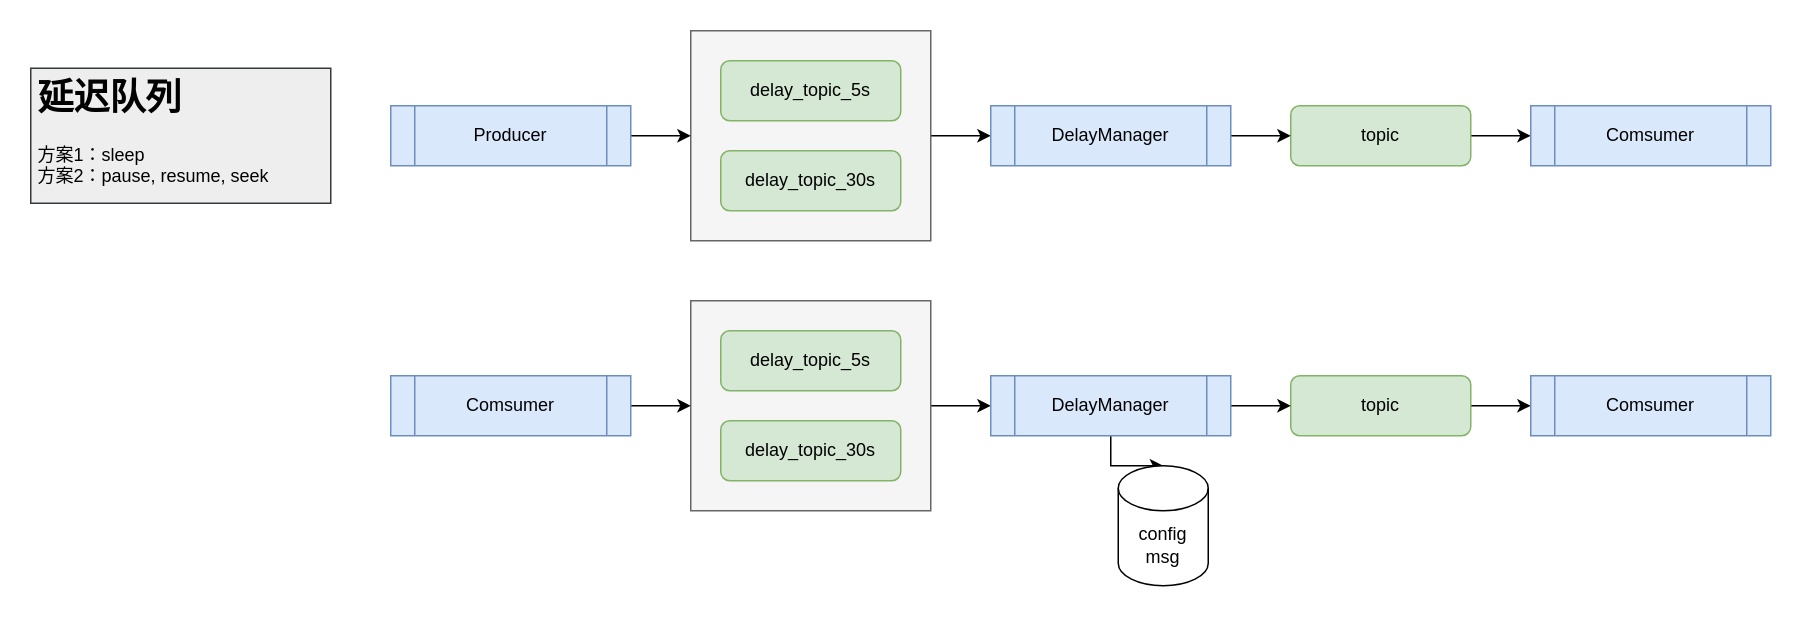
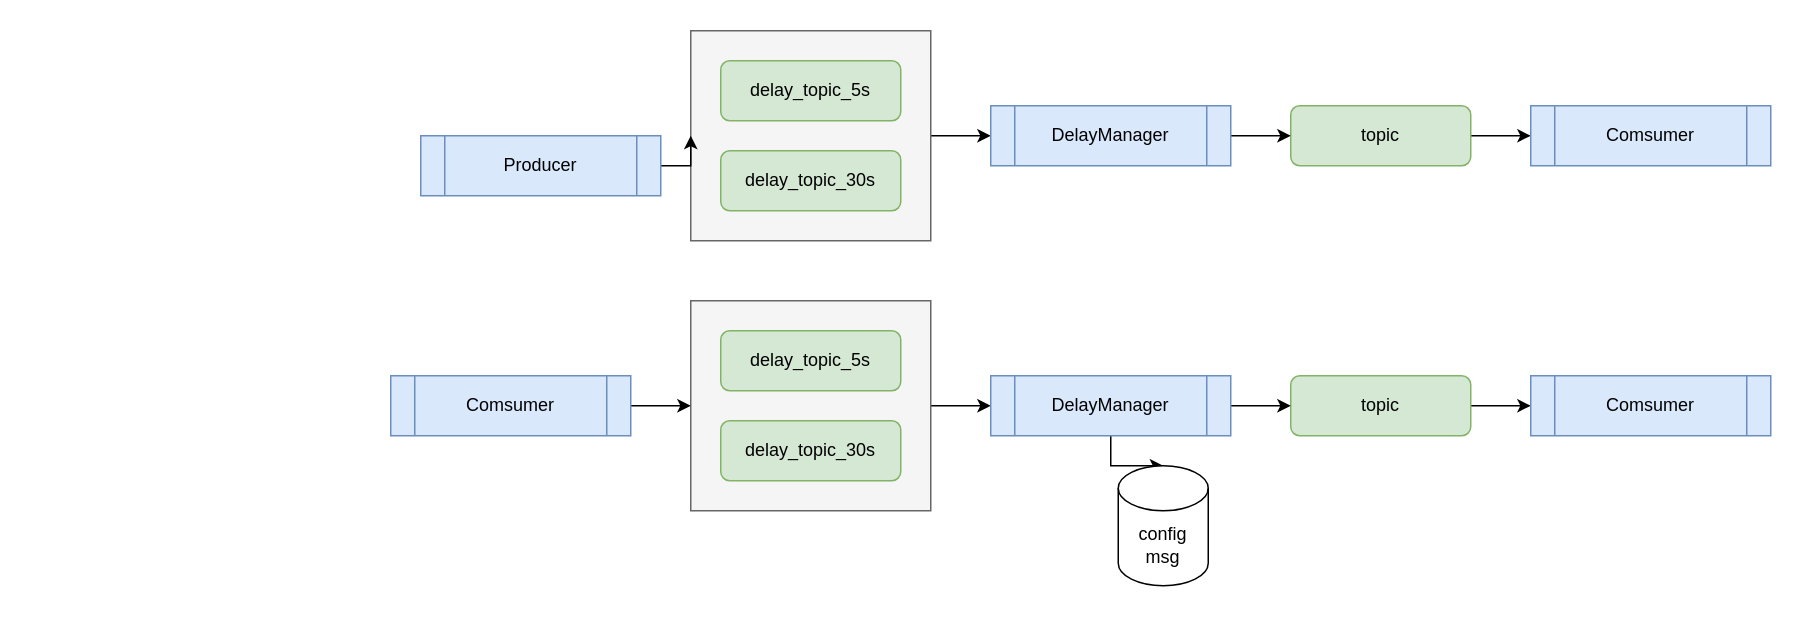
node "延迟队列 方案1：sleep方案2：pause, resume, seek": removed
node "Producer": moved (511, 136) -> (541, 166)
